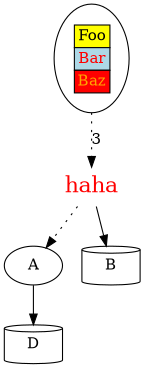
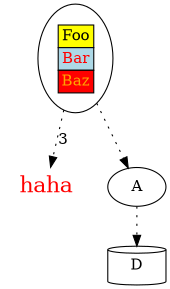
edge "haha" -> "A": now "Foo" -> "A"
node "B": removed
edge "A" -> "D": style solid -> dotted
